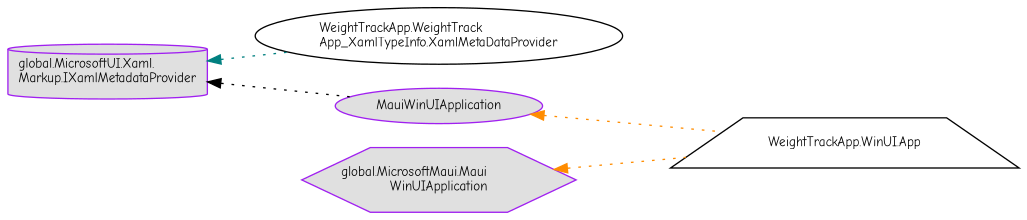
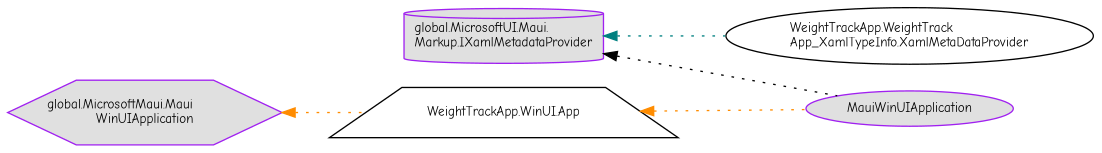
node "global.MicrosoftUI.Xaml. Markup.IXamlMetadataProvider": label "global.MicrosoftUI.Xaml. Markup.IXamlMetadataProvider" -> "global.MicrosoftUI.Maui. Markup.IXamlMetadataProvider"
edge "WeightTrackApp.WinUI.App" -> "MauiWinUIApplication": reversed
